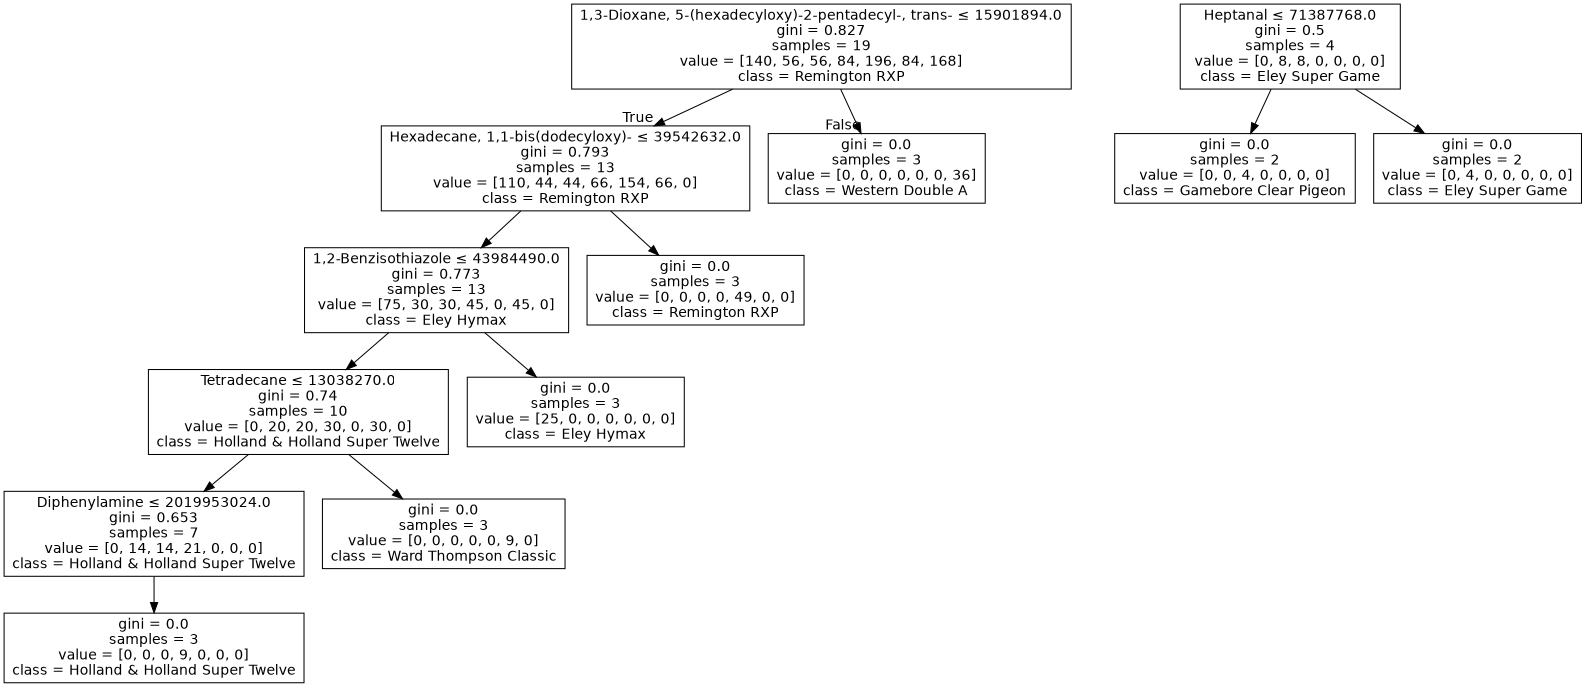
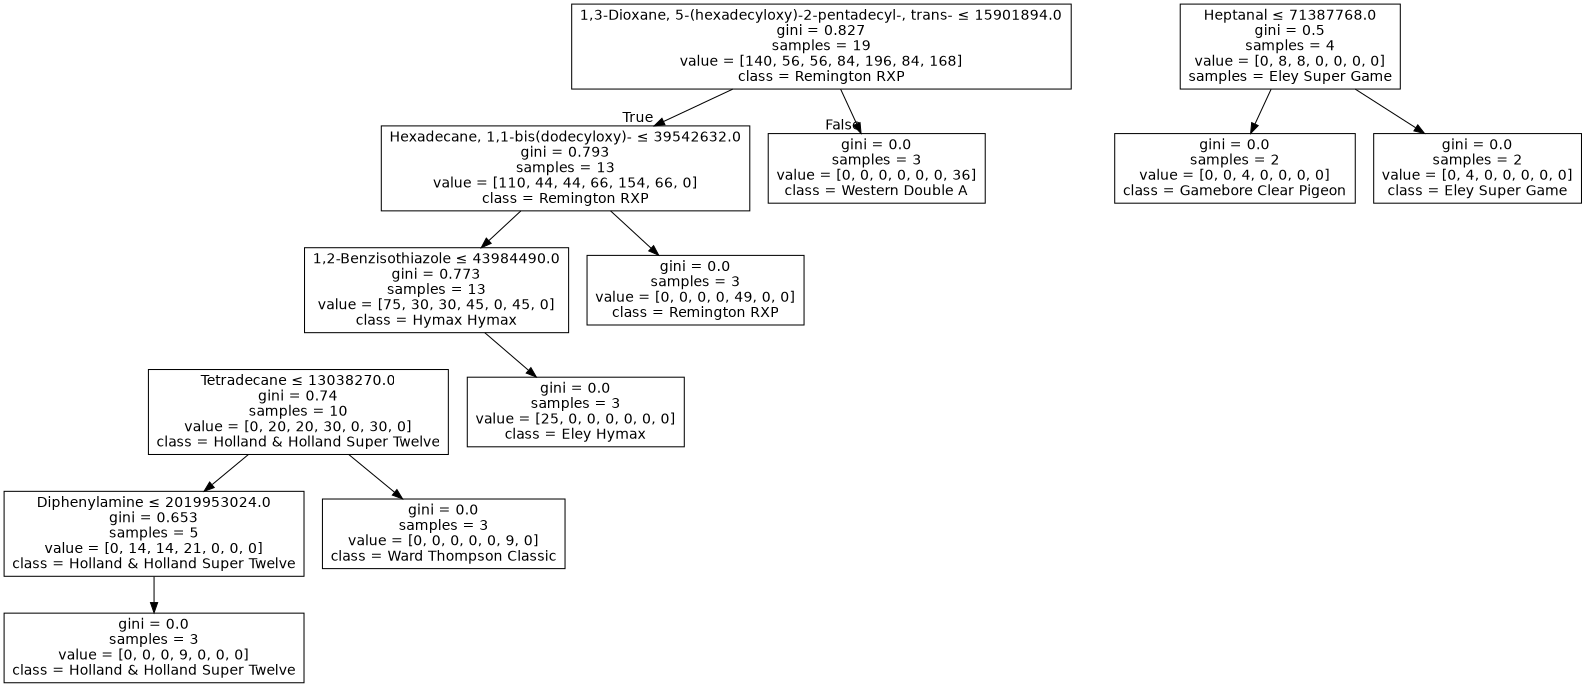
node "Heptanal ≤ 71387768.0": text "class = Eley Super Game" -> "samples = Eley Super Game"
node "1,2-Benzisothiazole ≤ 43984490.0": text "class = Eley Hymax" -> "class = Hymax Hymax"
edge "1,2-Benzisothiazole ≤ 43984490.0" -> "Tetradecane ≤ 13038270.0": removed
node "Diphenylamine ≤ 2019953024.0": text "samples = 7" -> "samples = 5"
